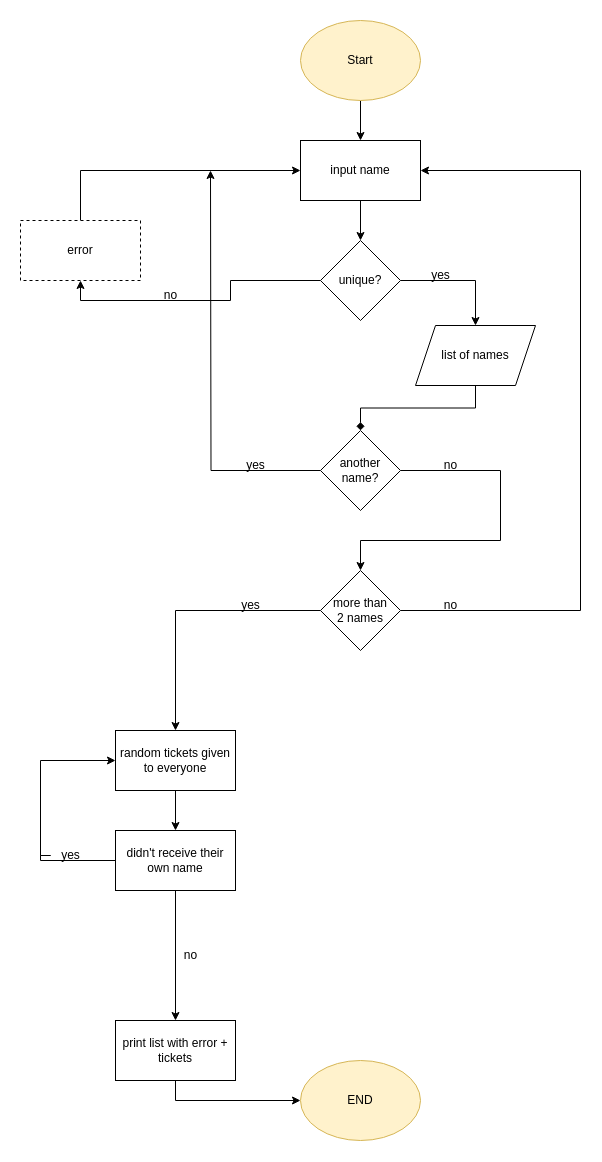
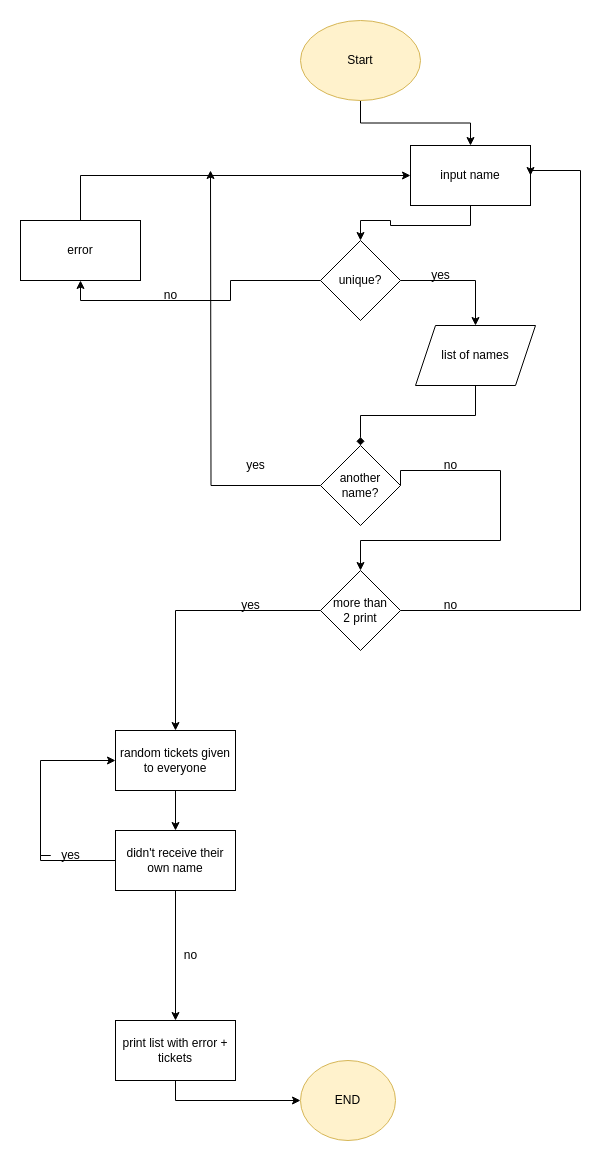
node "input name": moved (361, 171) -> (471, 176)
node "error": style dashed -> solid
node "another name?": moved (361, 471) -> (361, 486)
node "more than 2 names": label "more than 2 names" -> "more than 2 print"
node "END": size 120x80 -> 95x80
